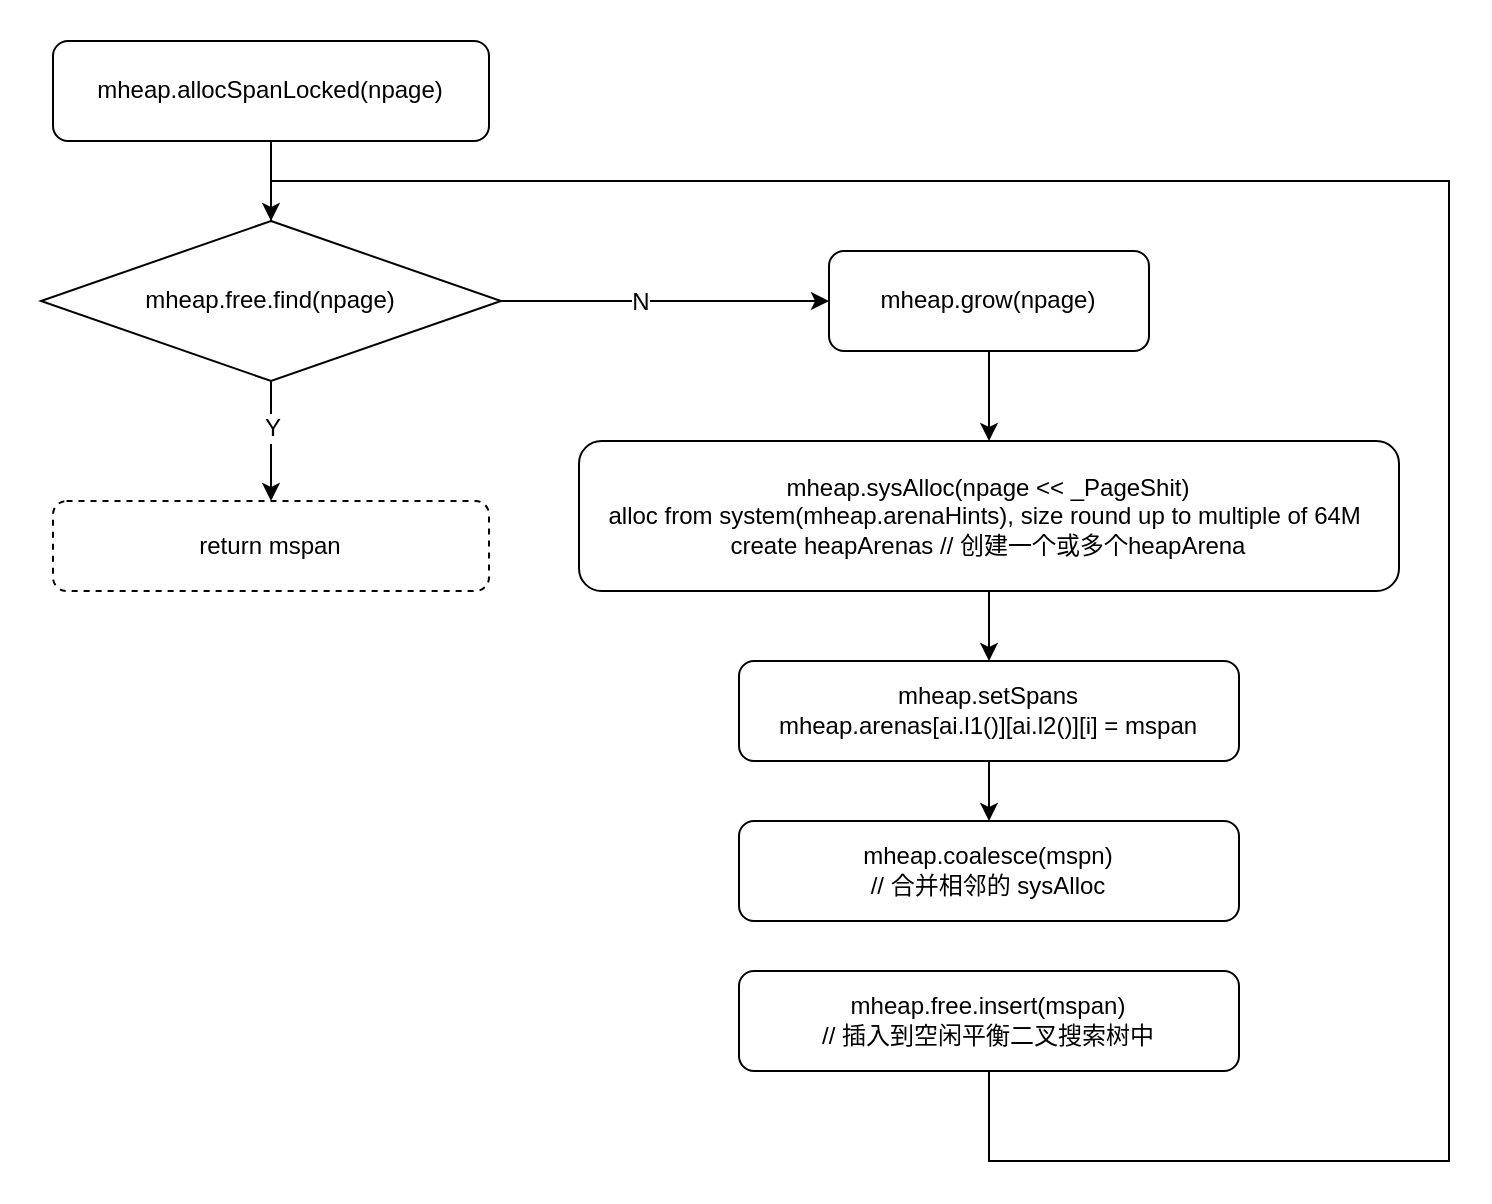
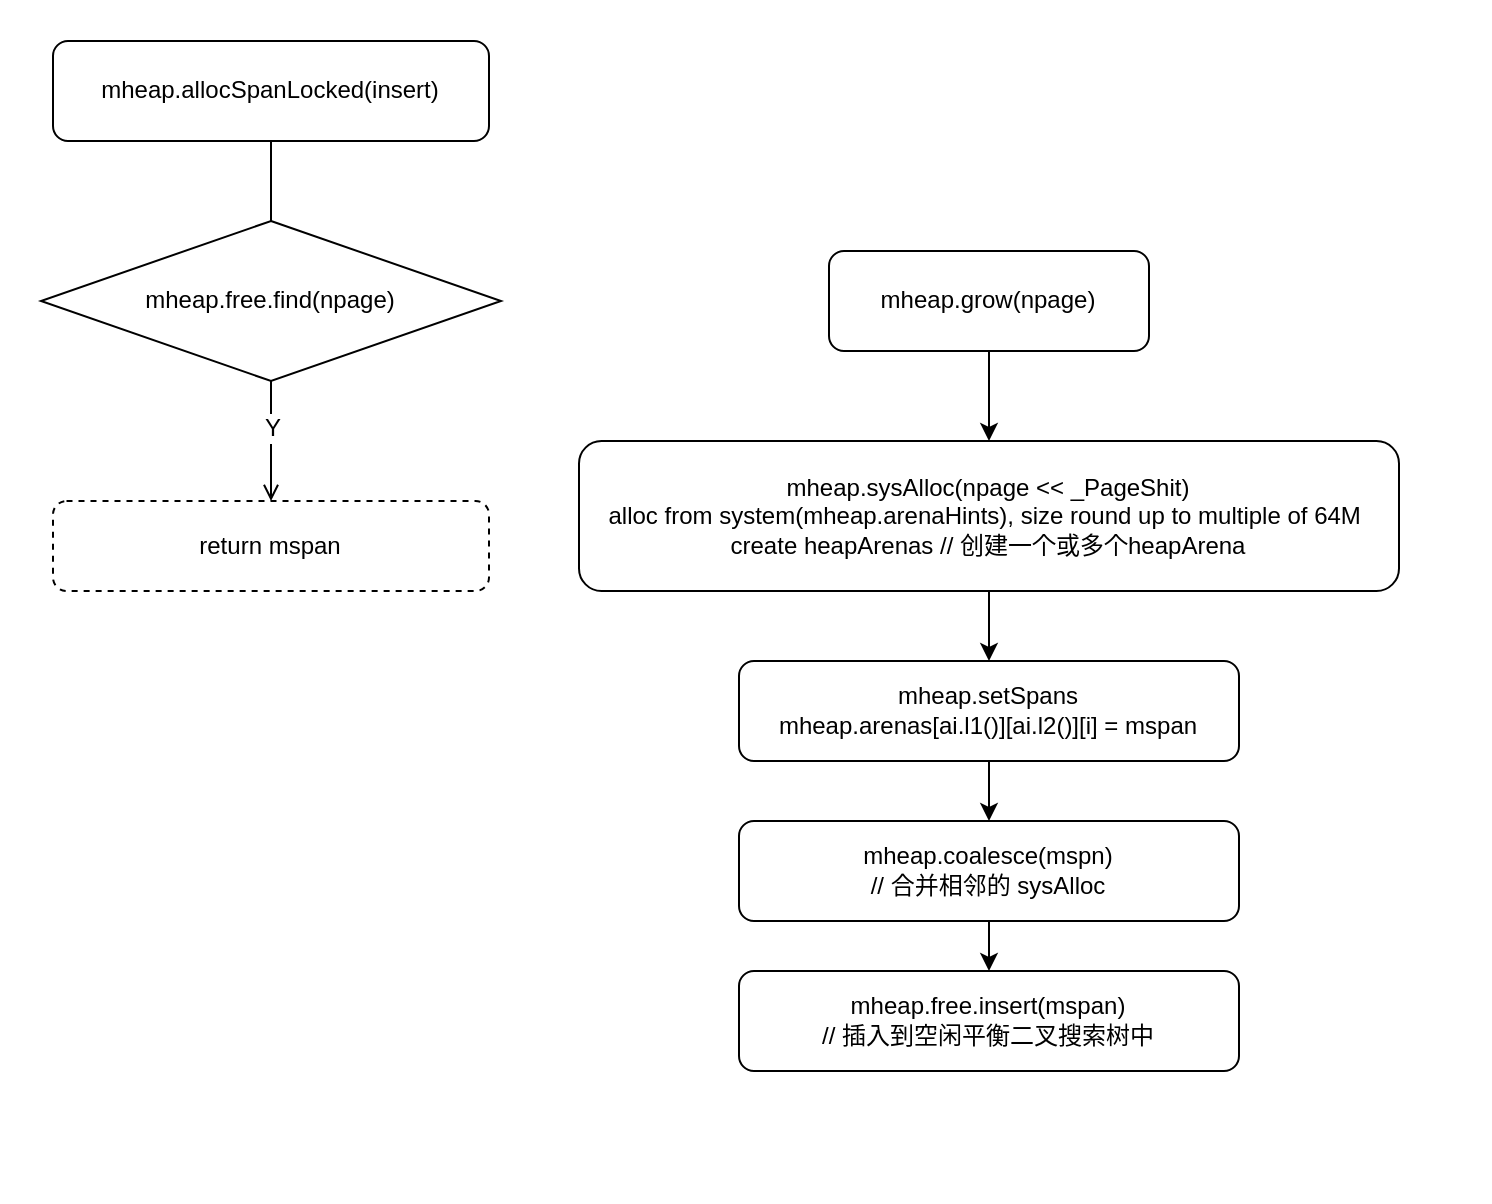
node "mheap.allocSpanLocked(npage)": label "mheap.allocSpanLocked(npage)" -> "mheap.allocSpanLocked(insert)"
edge "mheap.free.find(npage)" -> "mheap.grow(npage)": removed, label "N"
edge "mheap.free.insert(mspan) // 插入到空闲平衡二叉搜索树中" -> "mheap.free.find(npage)": removed
edge "mheap.free.find(npage)" -> "return mspan": arrowhead classic -> open
edge "mheap.coalesce(mspn) // 合并相邻的 sysAlloc" -> "mheap.free.insert(mspan) // 插入到空闲平衡二叉搜索树中": added
